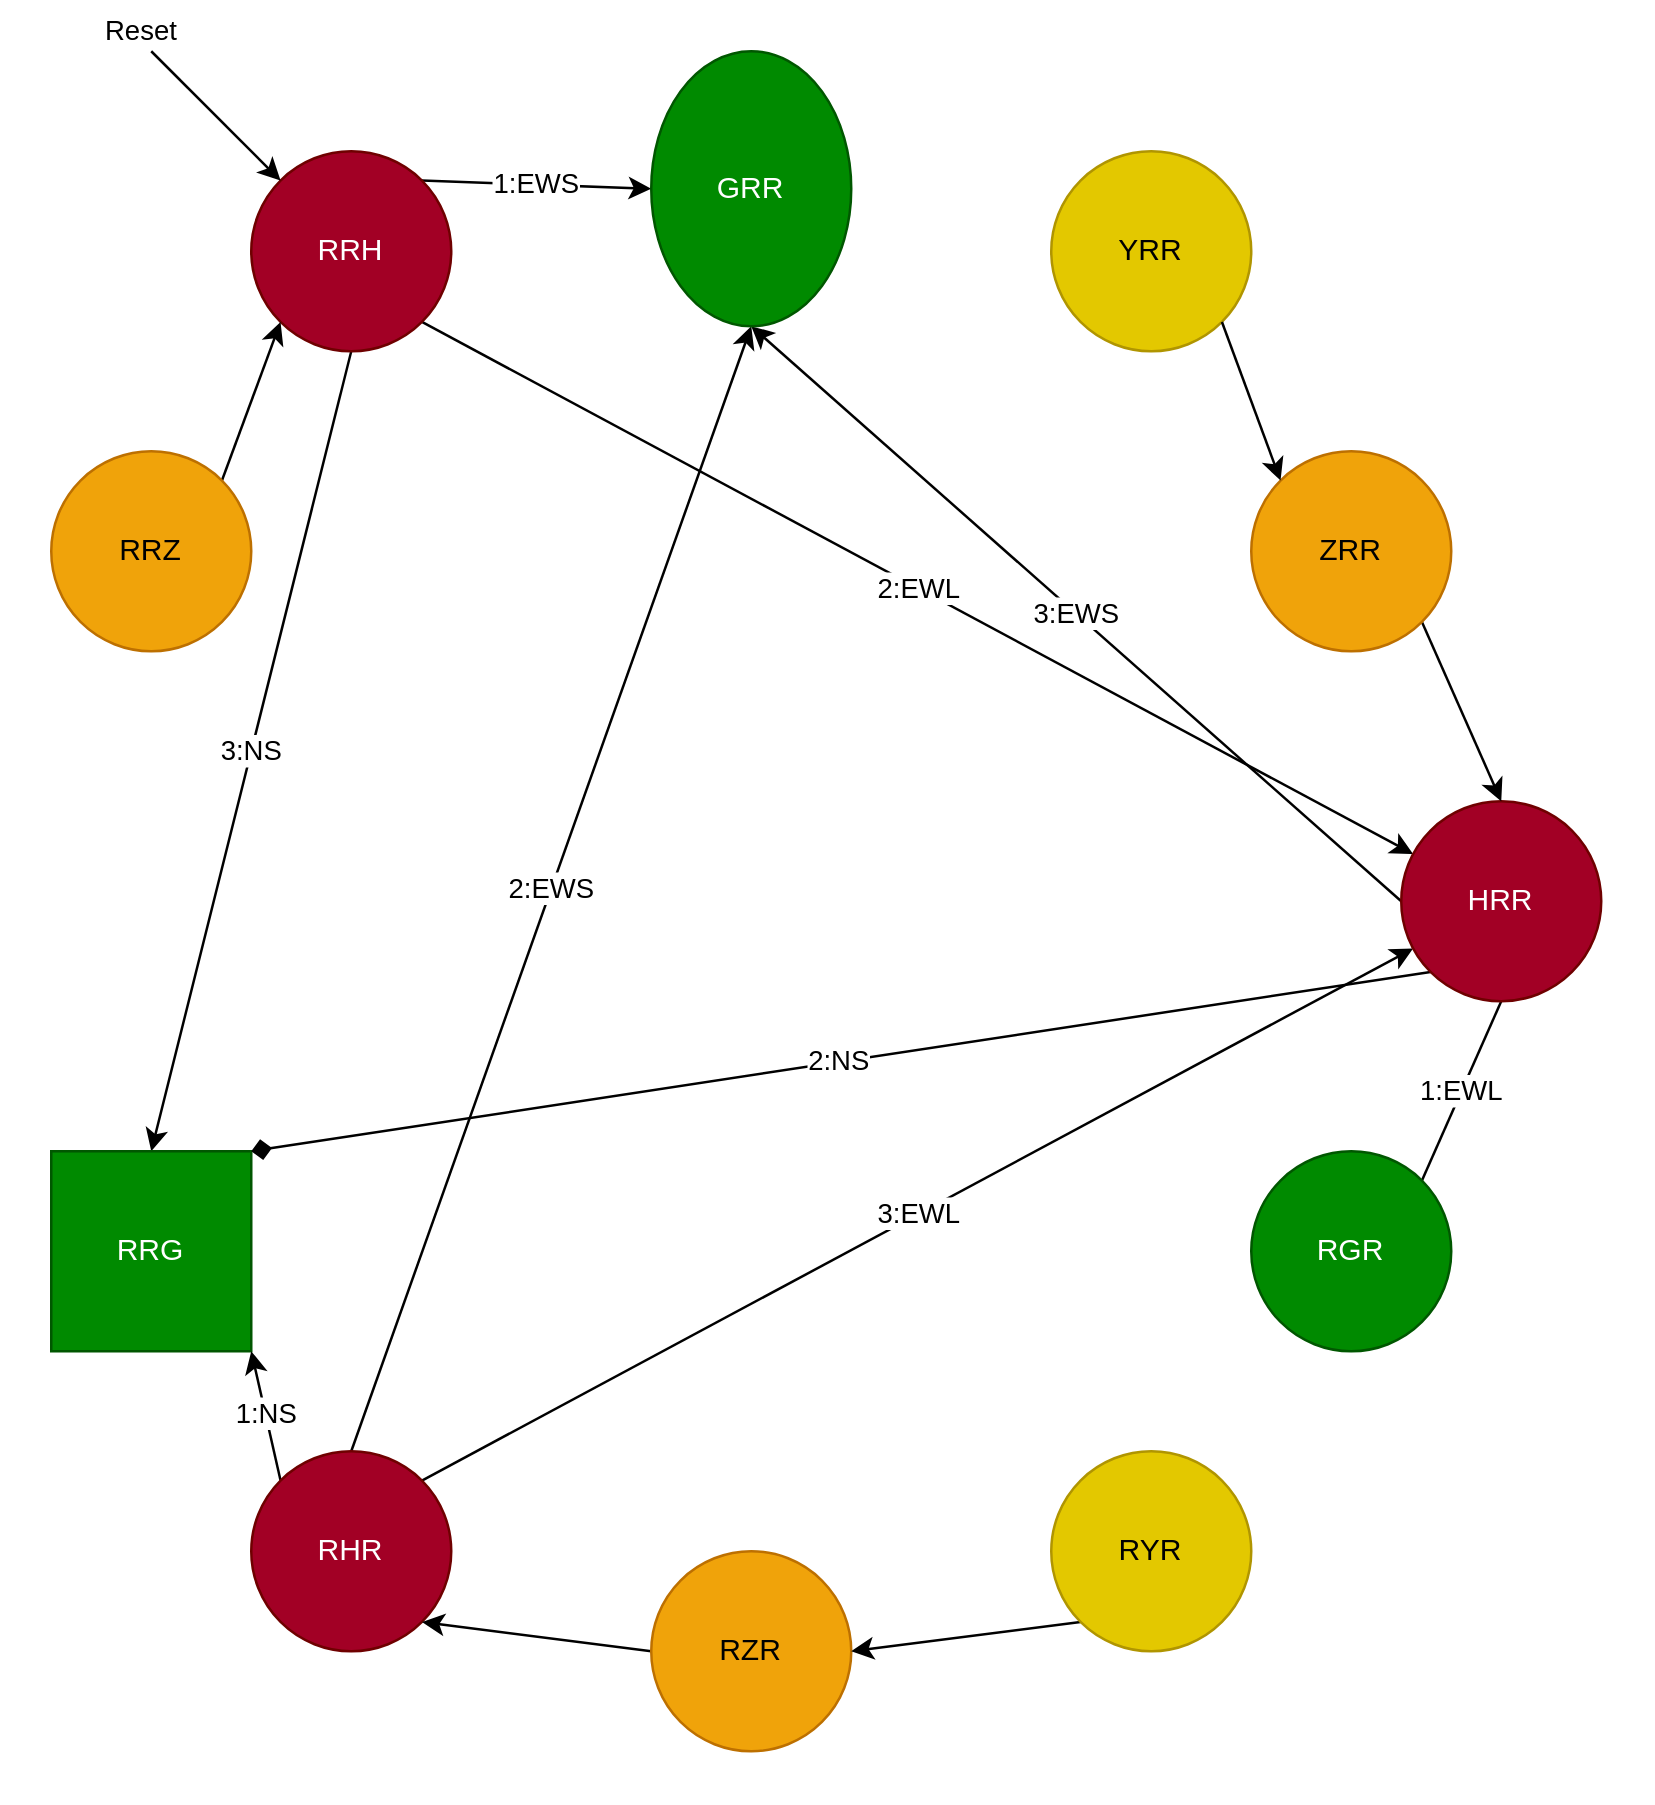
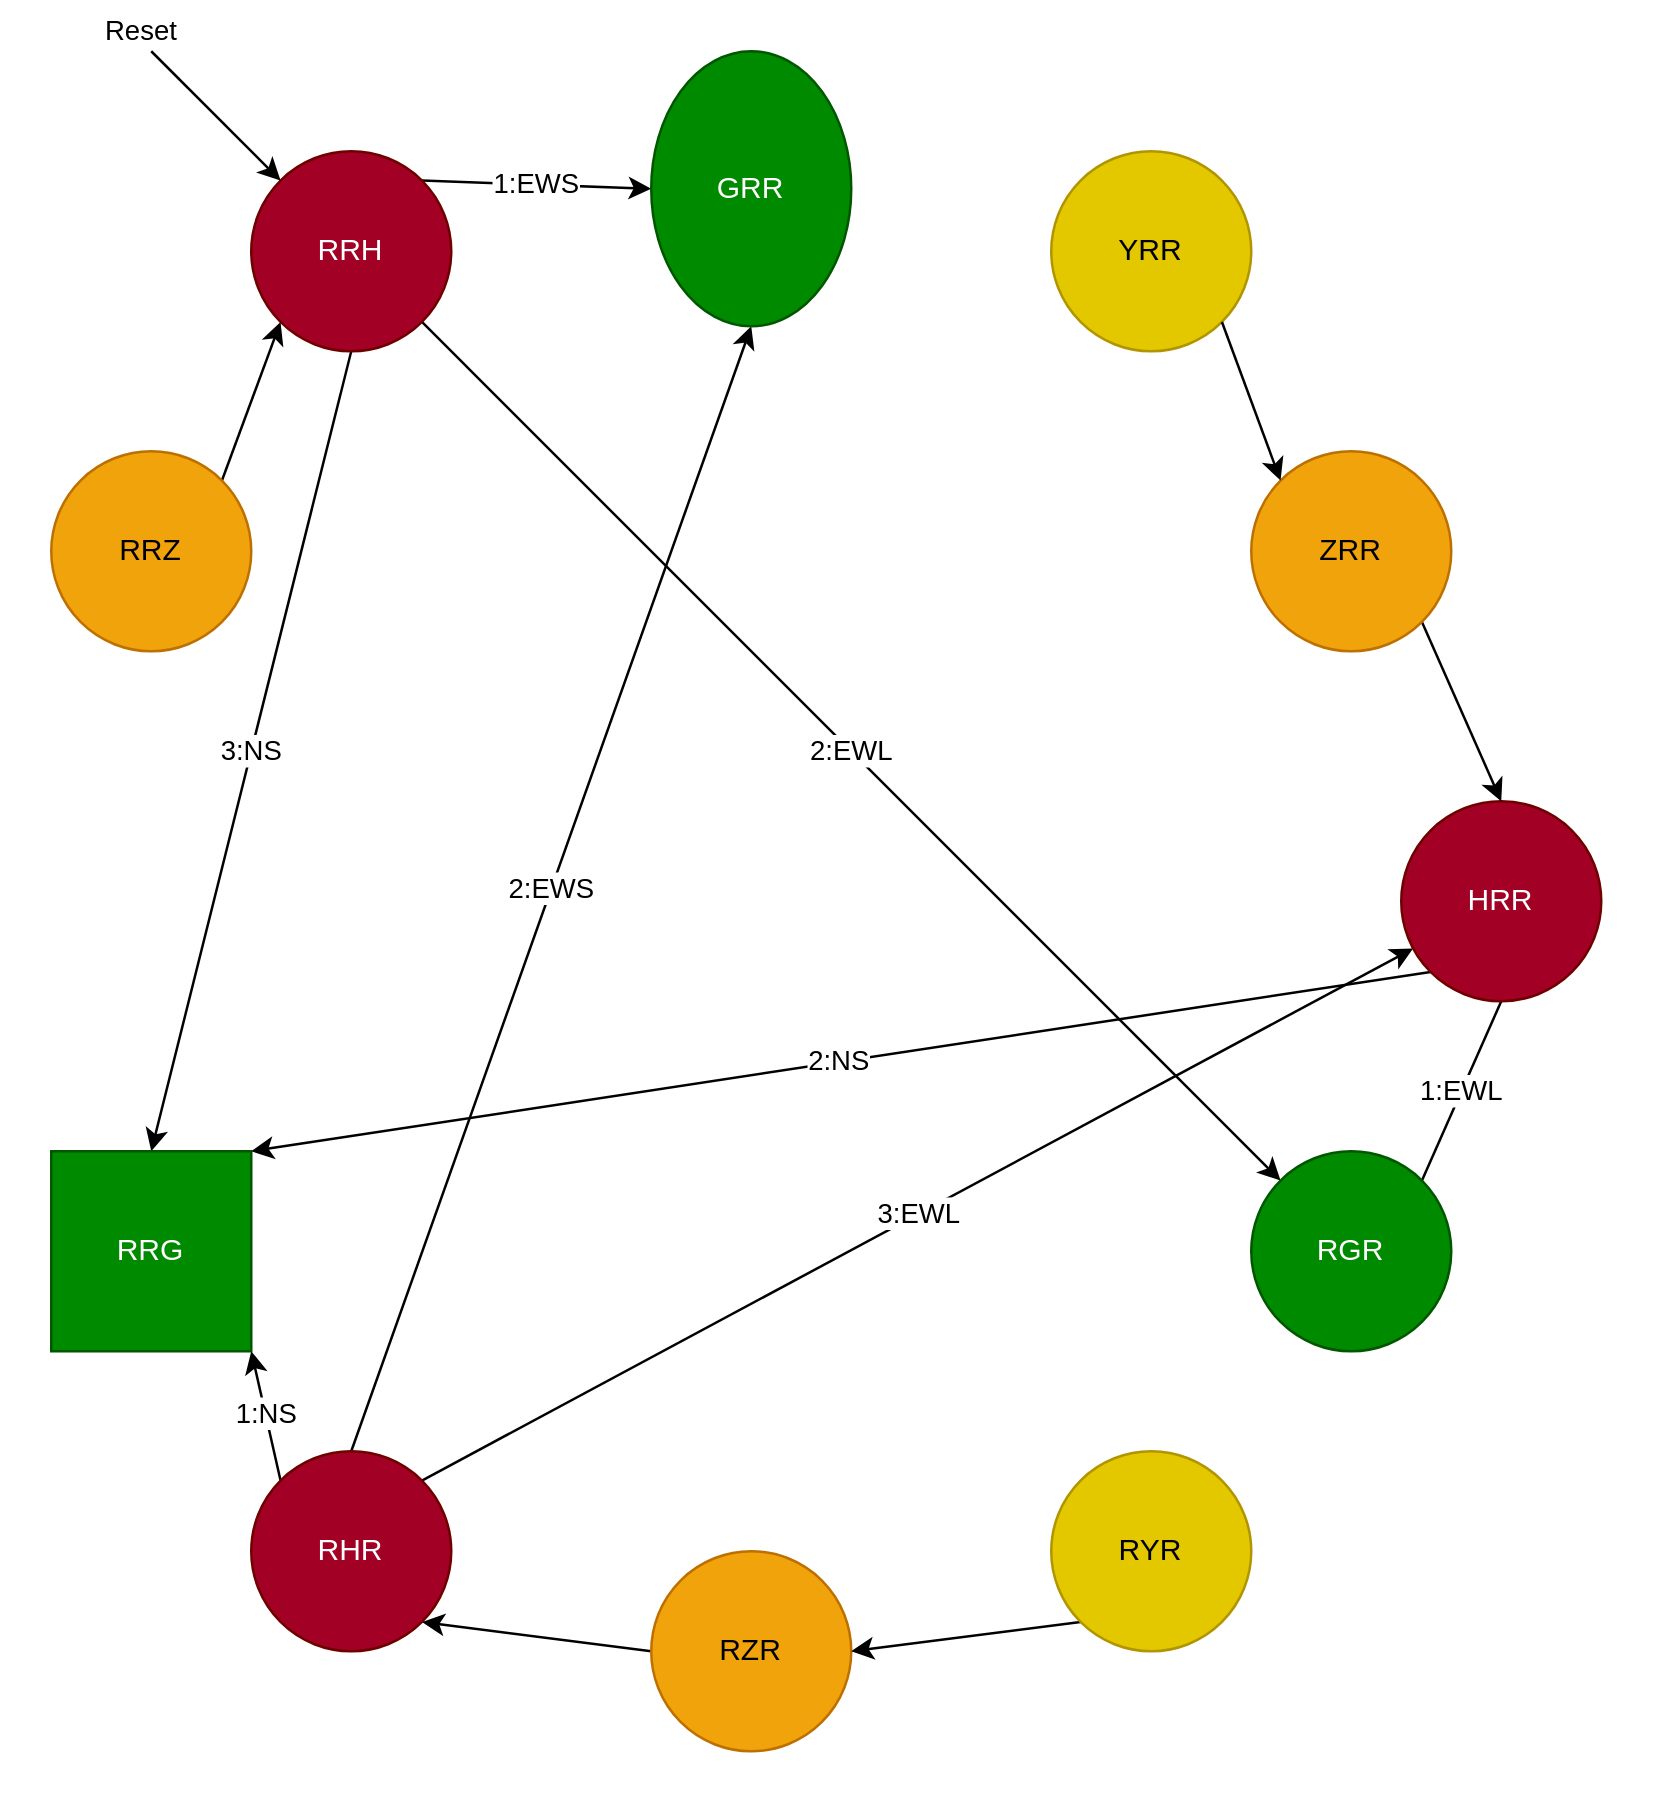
edge "HRR" -> "GRR": removed, label "3:EWS"
edge "RRH" -> "HRR": now "RRH" -> "RGR"
edge "HRR" -> "RRG": arrowhead diamond -> classic
